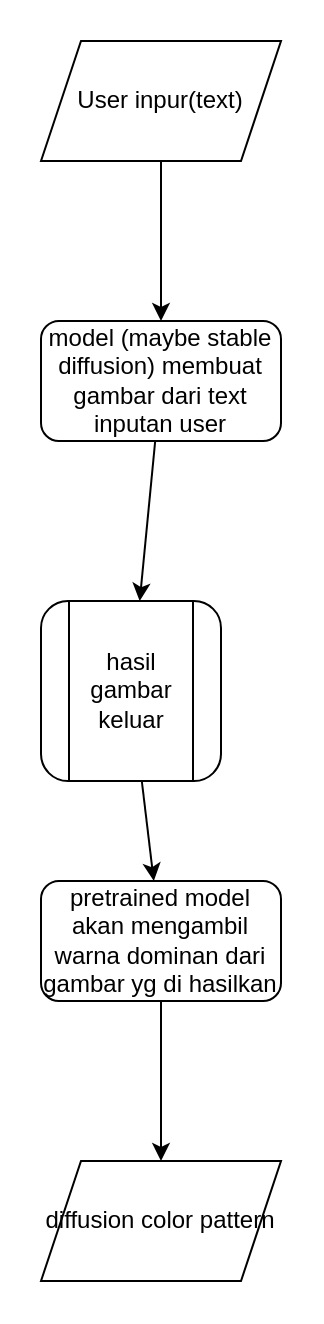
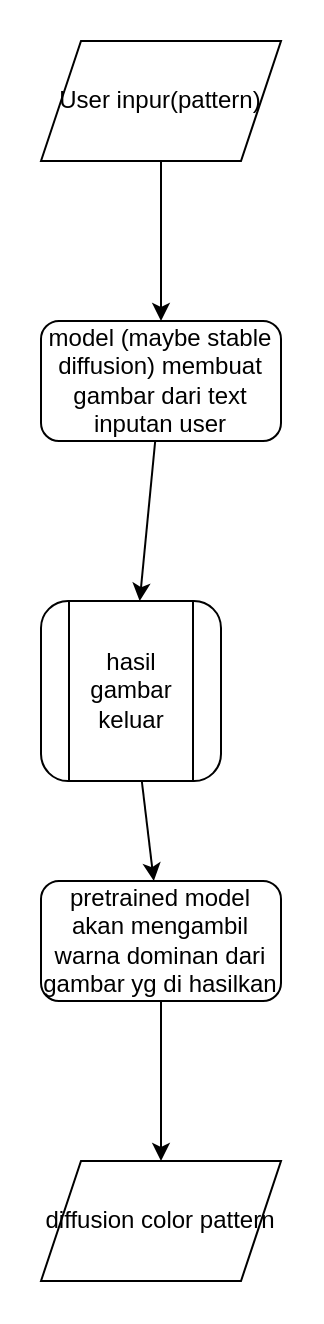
node "User inpur(text)": label "User inpur(text)" -> "User inpur(pattern)"
